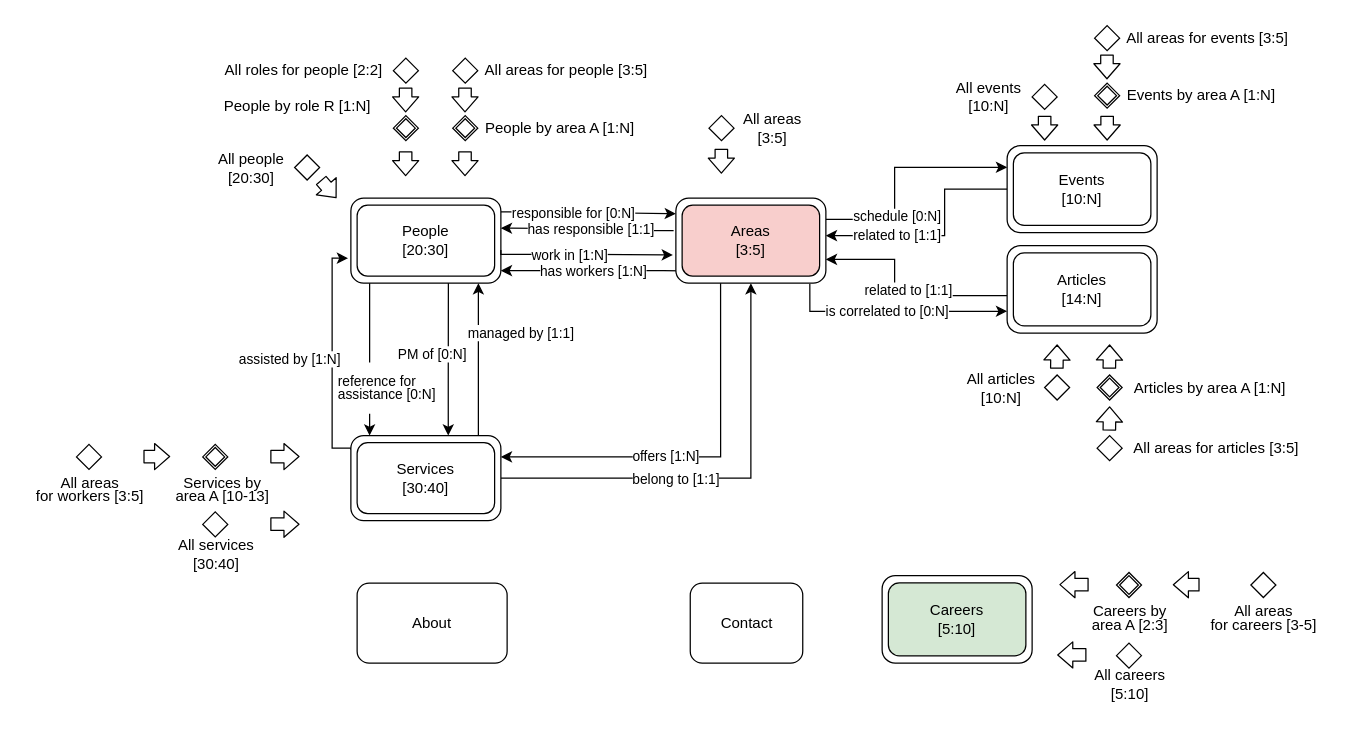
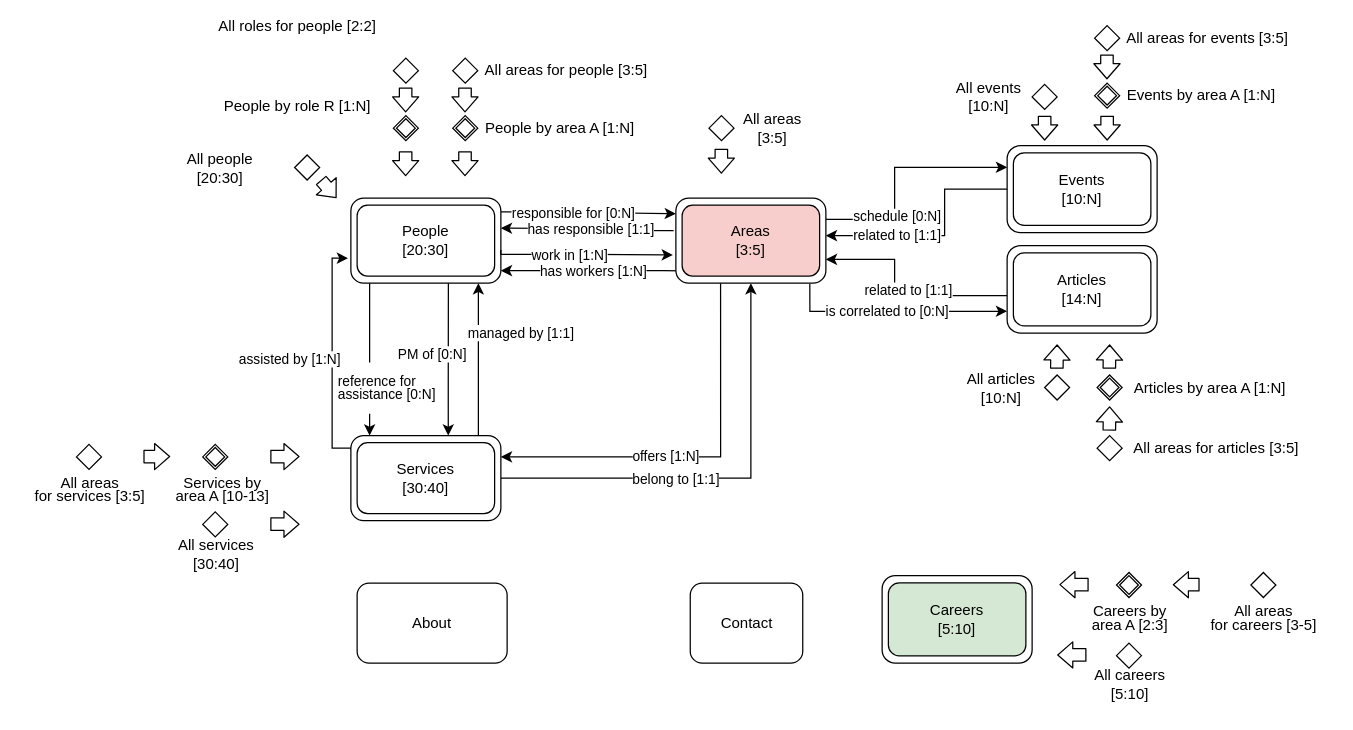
node "All roles for people [2:2]": moved (303, 71) -> (296, 27)
node "All people [20:30]": moved (251, 168) -> (219, 168)
node "All areas for workers [3:5]": label "All areas for workers [3:5]" -> "All areas for services [3:5]"
